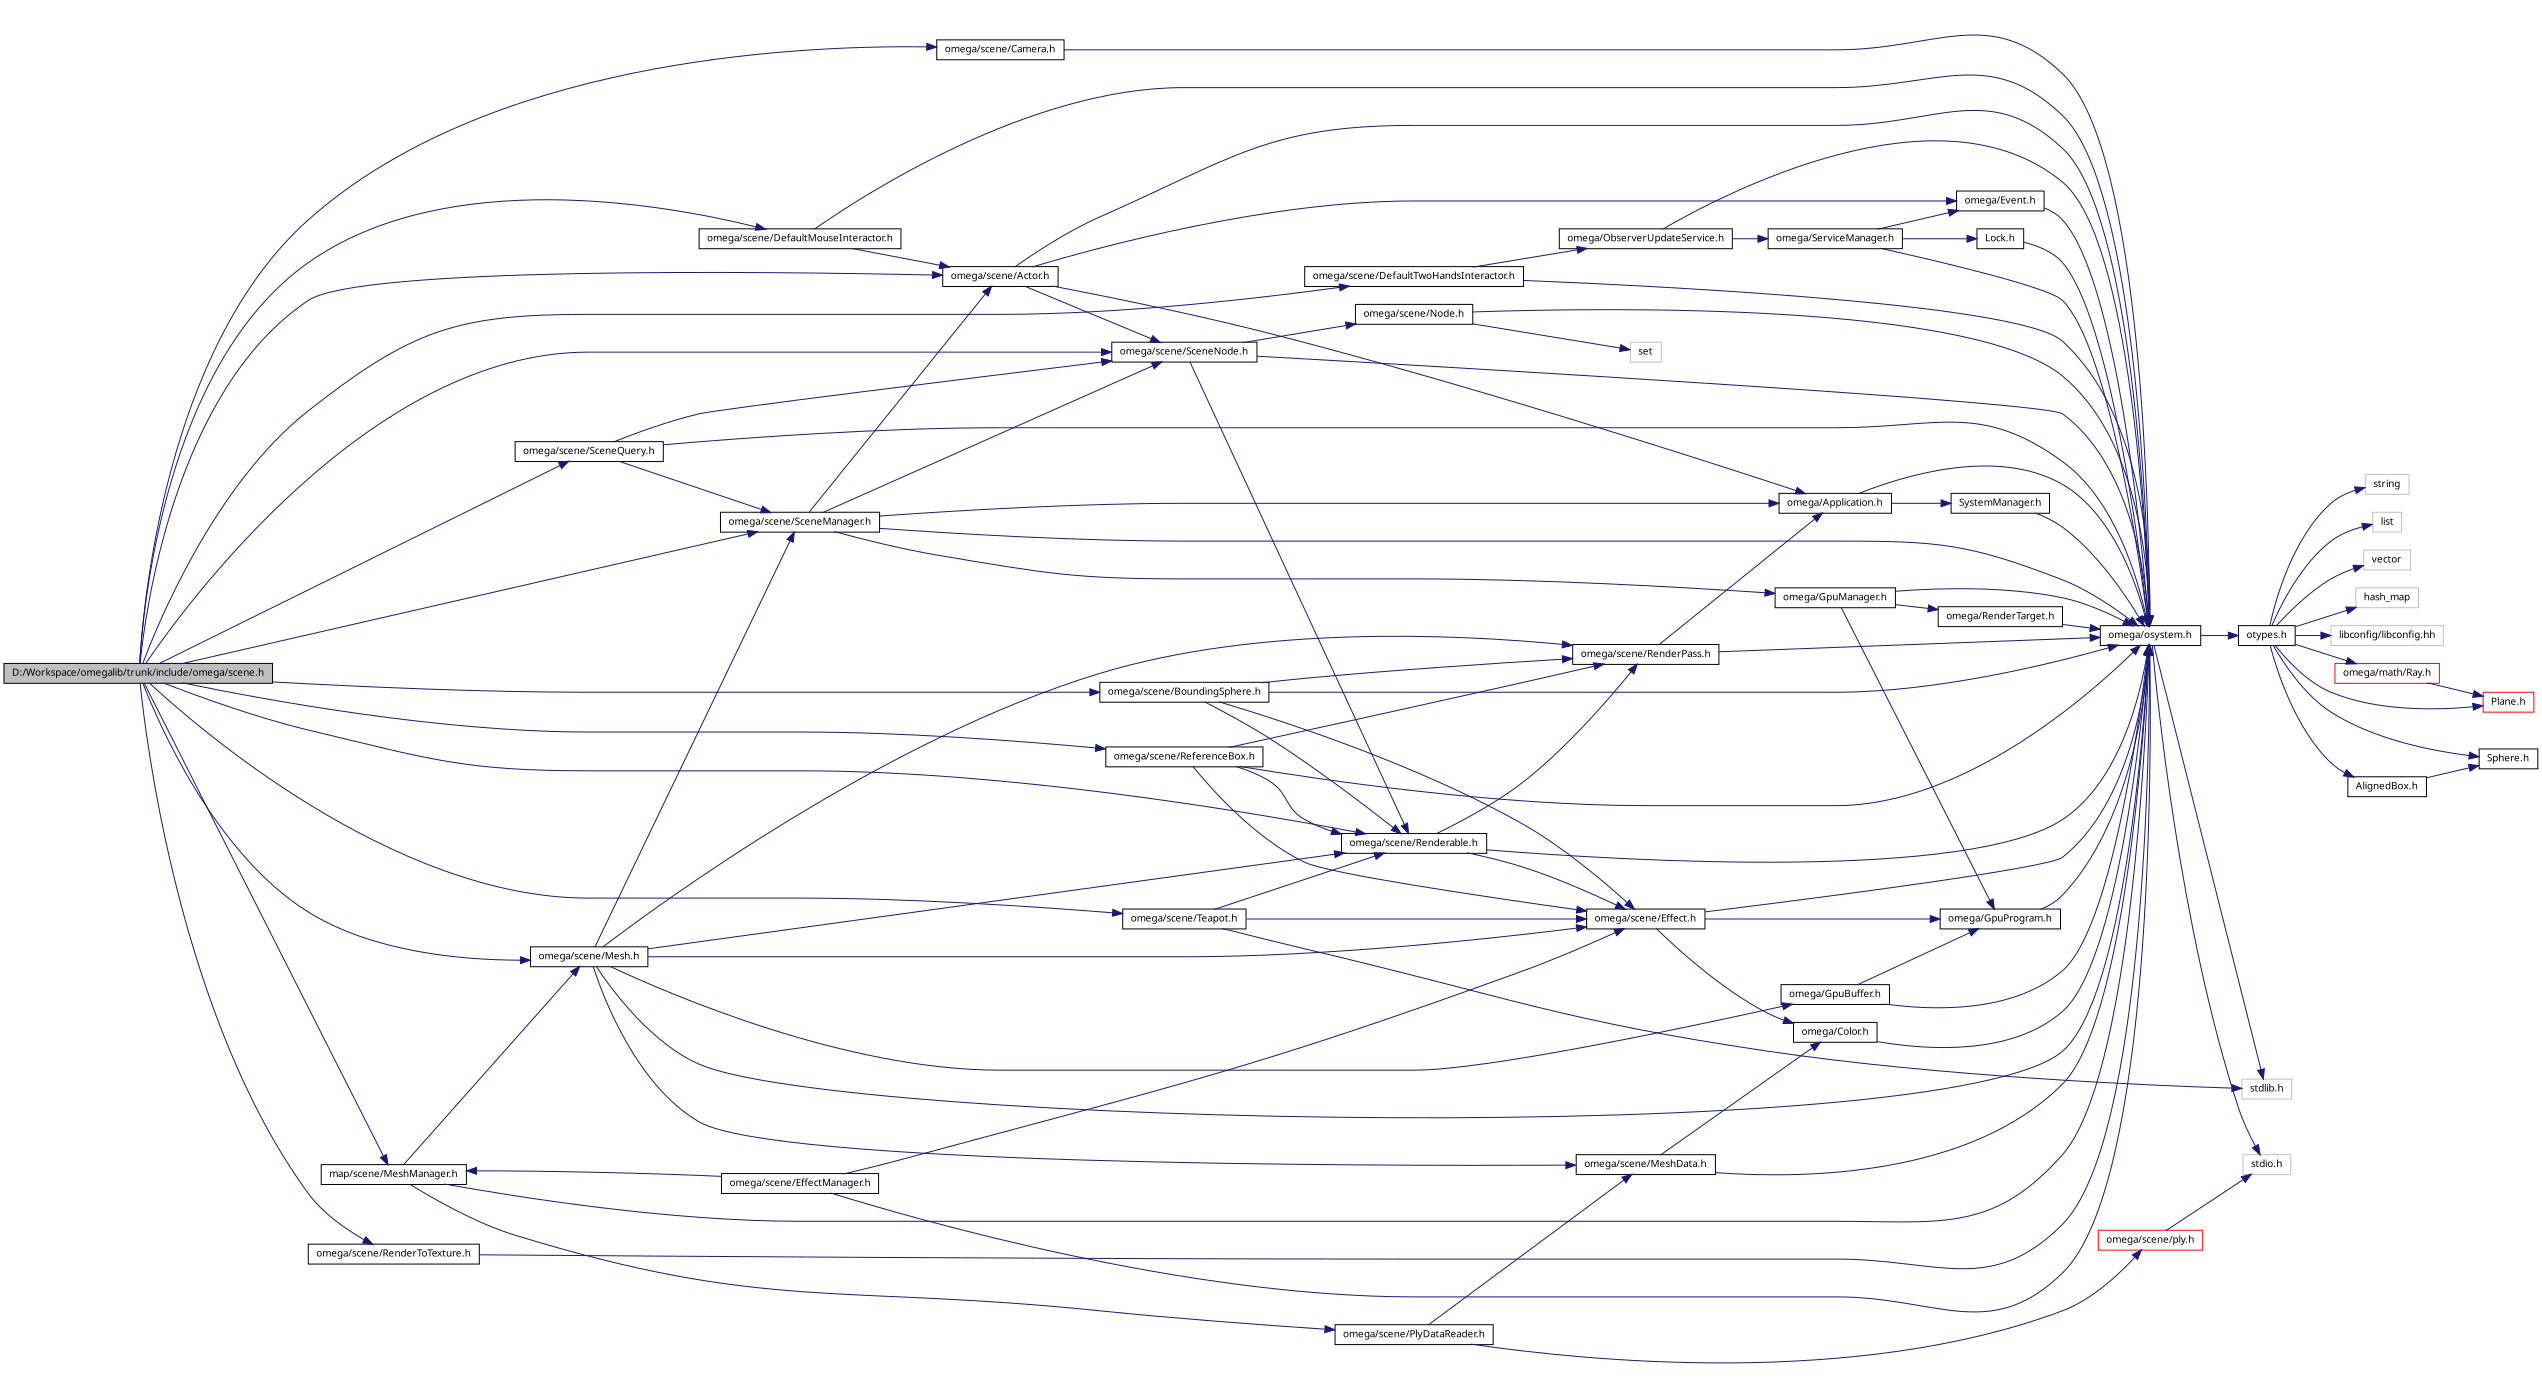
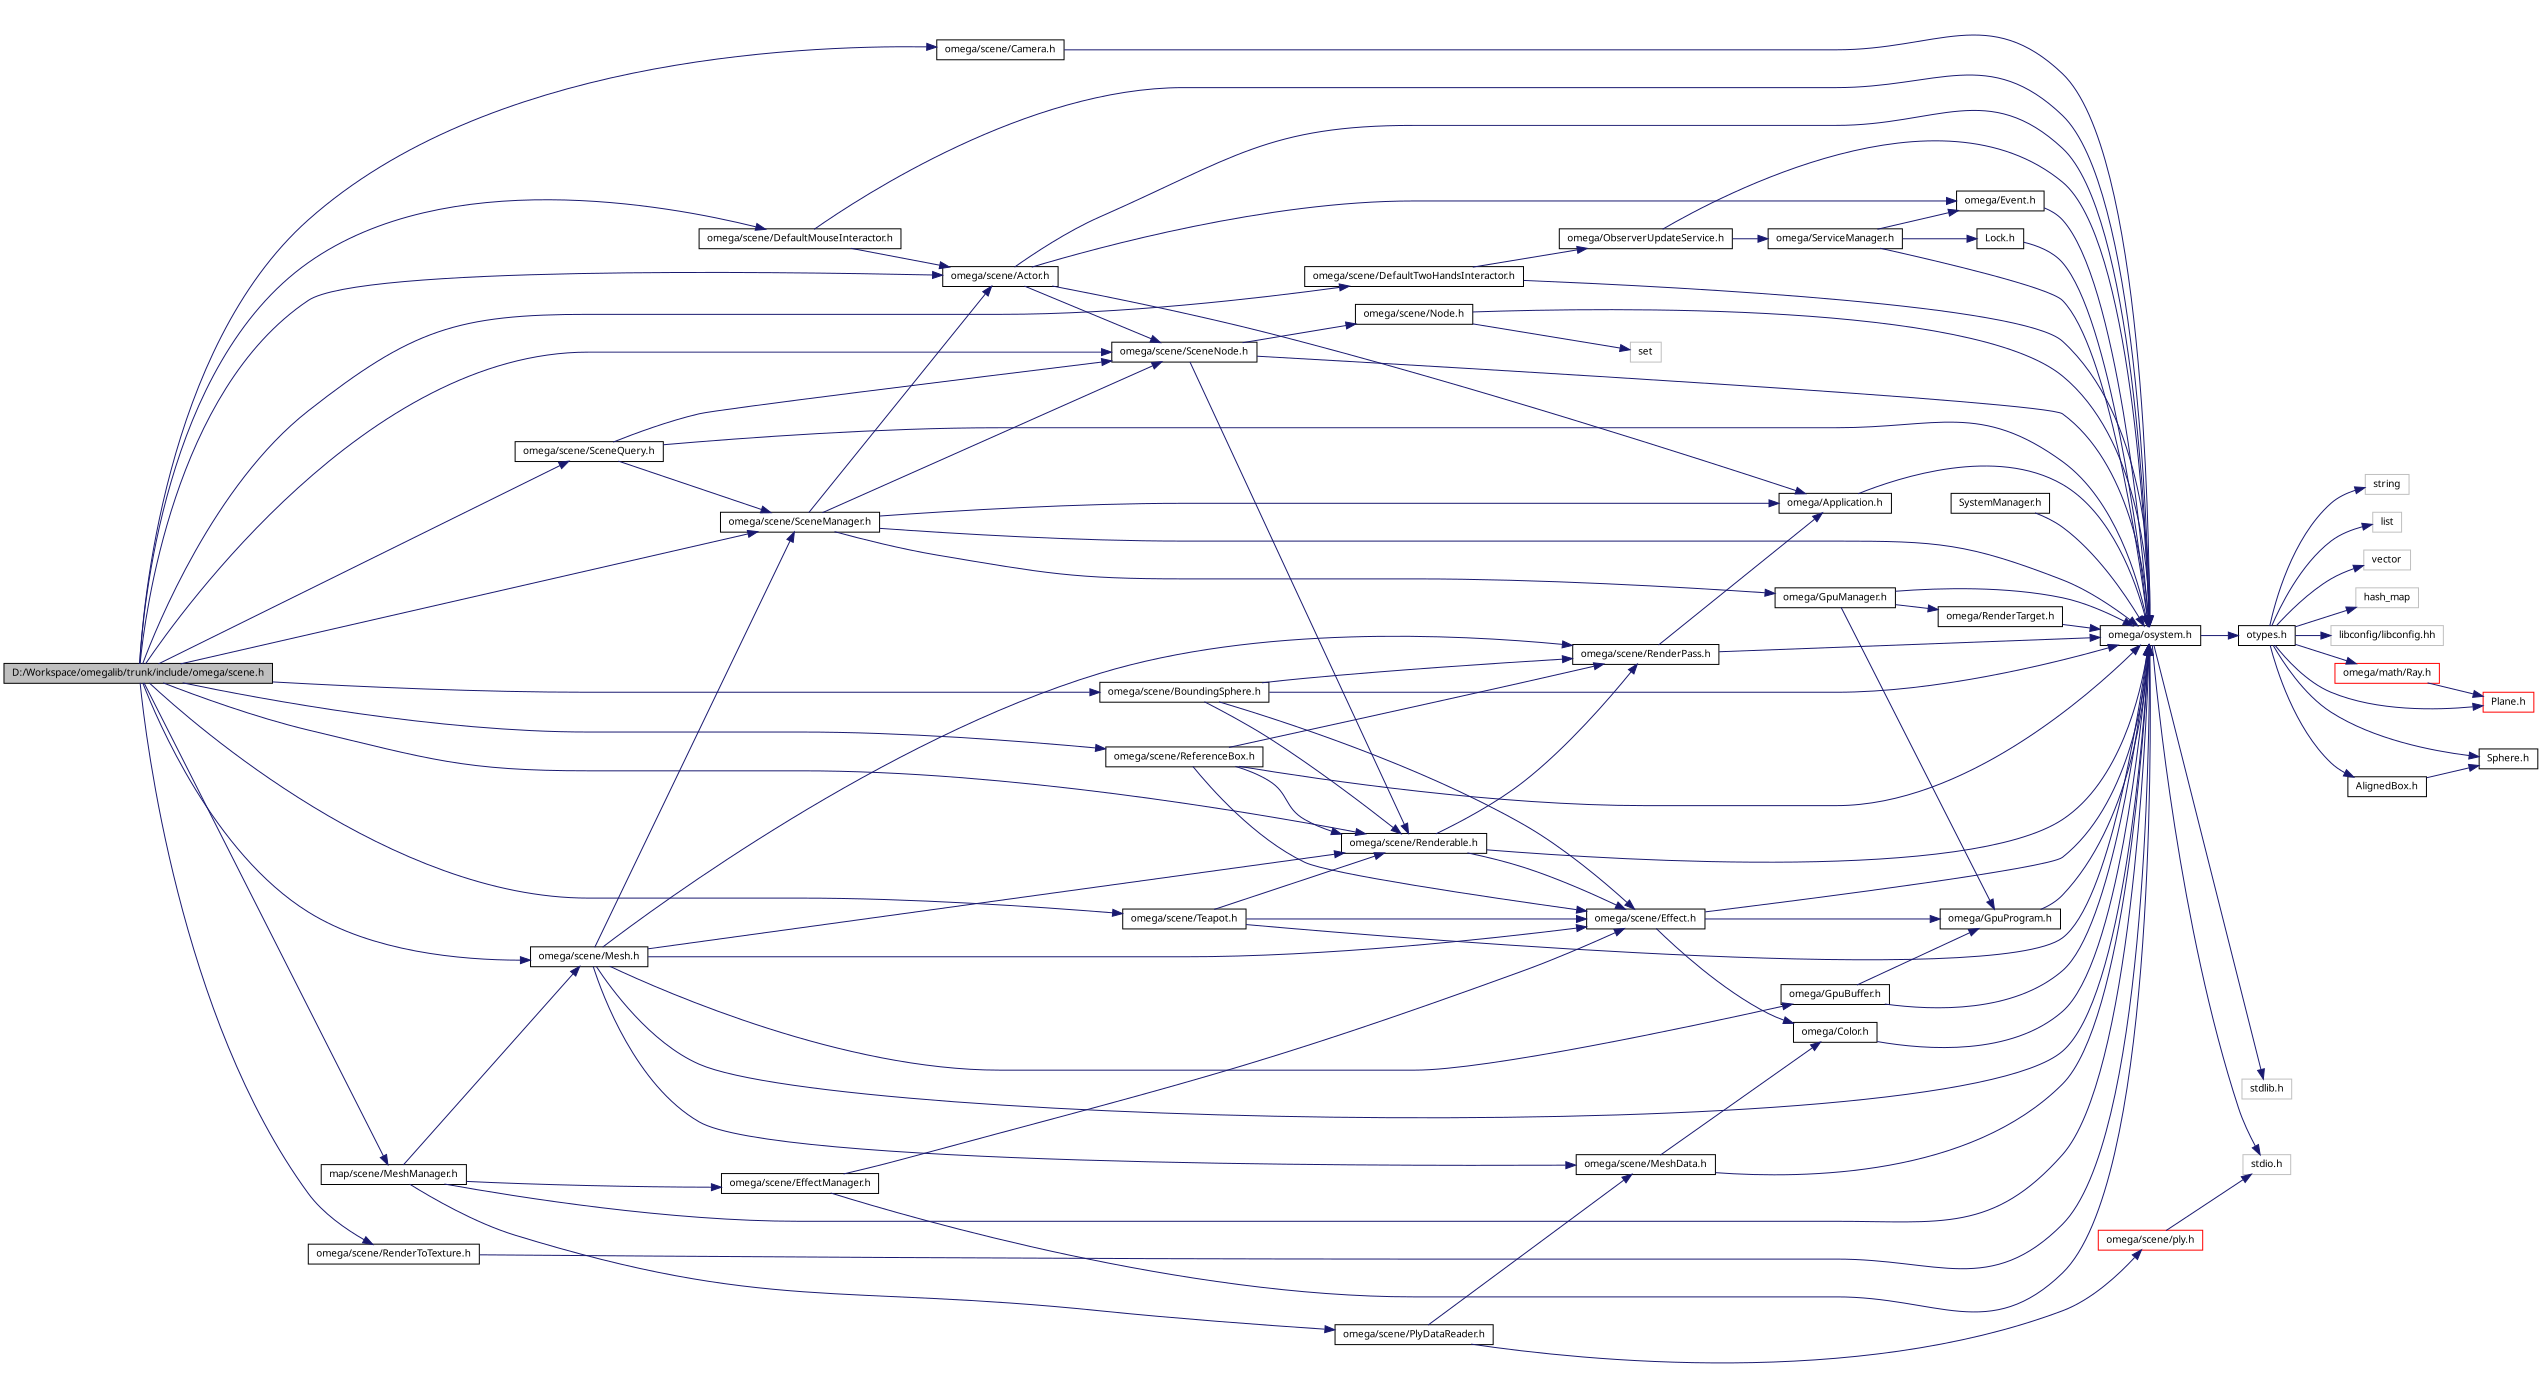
edge "omega/Application.h" -> "SystemManager.h": removed
edge "omega/scene/Teapot.h" -> "stdlib.h": now "omega/scene/Teapot.h" -> "omega/osystem.h"
edge "omega/scene/EffectManager.h" -> "map/scene/MeshManager.h": reversed
